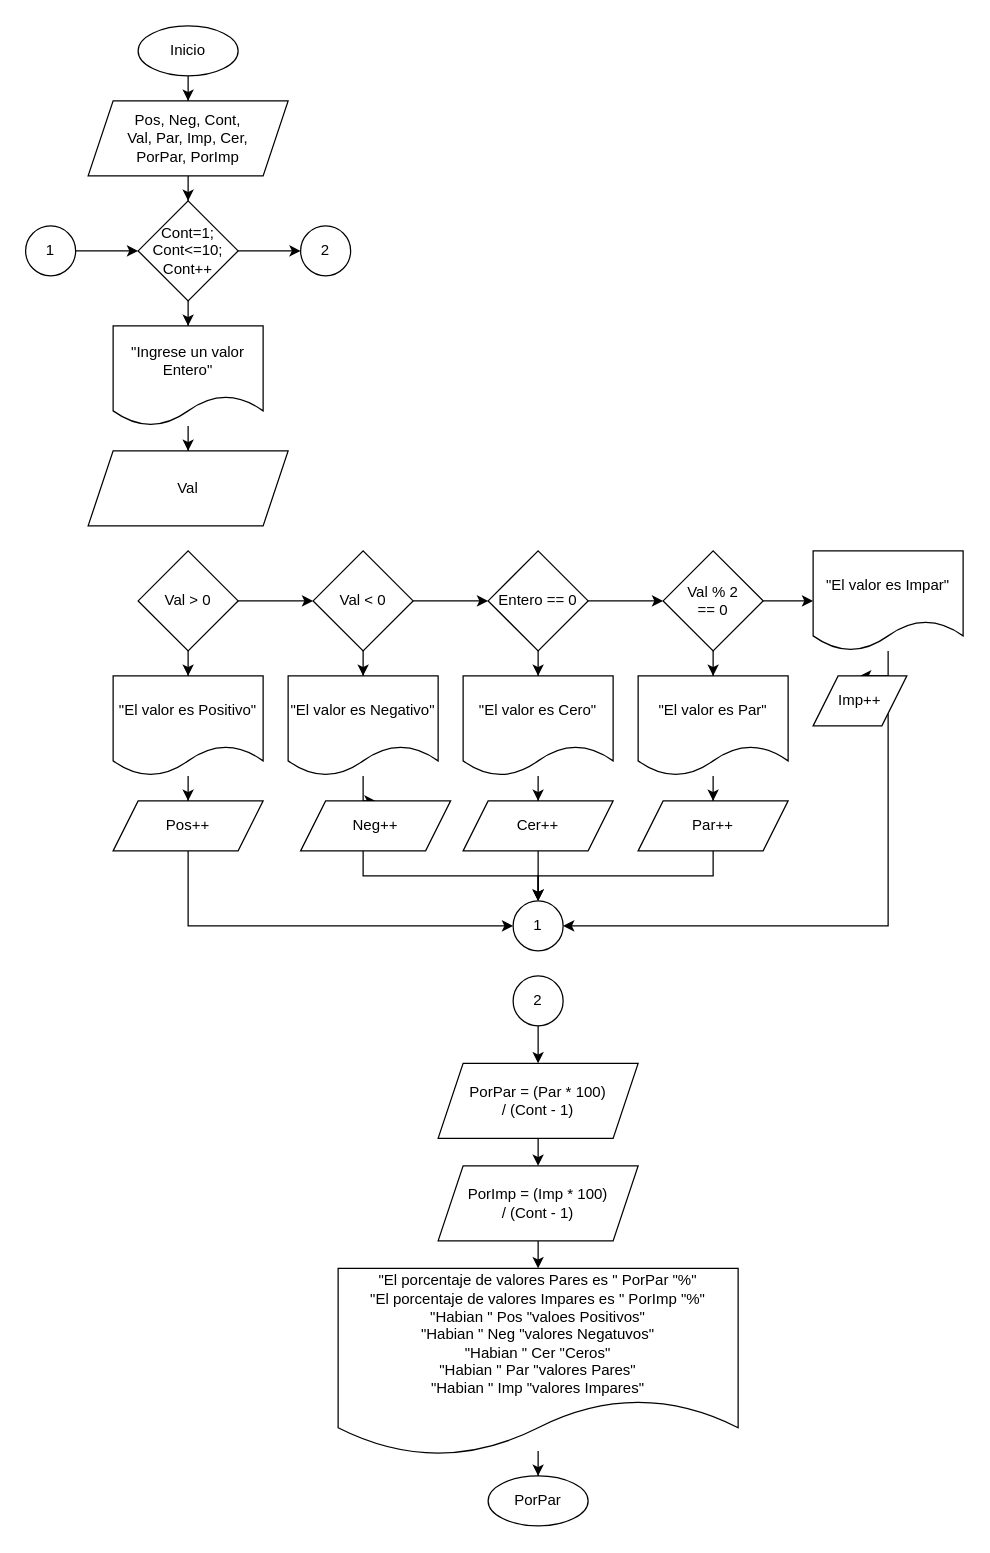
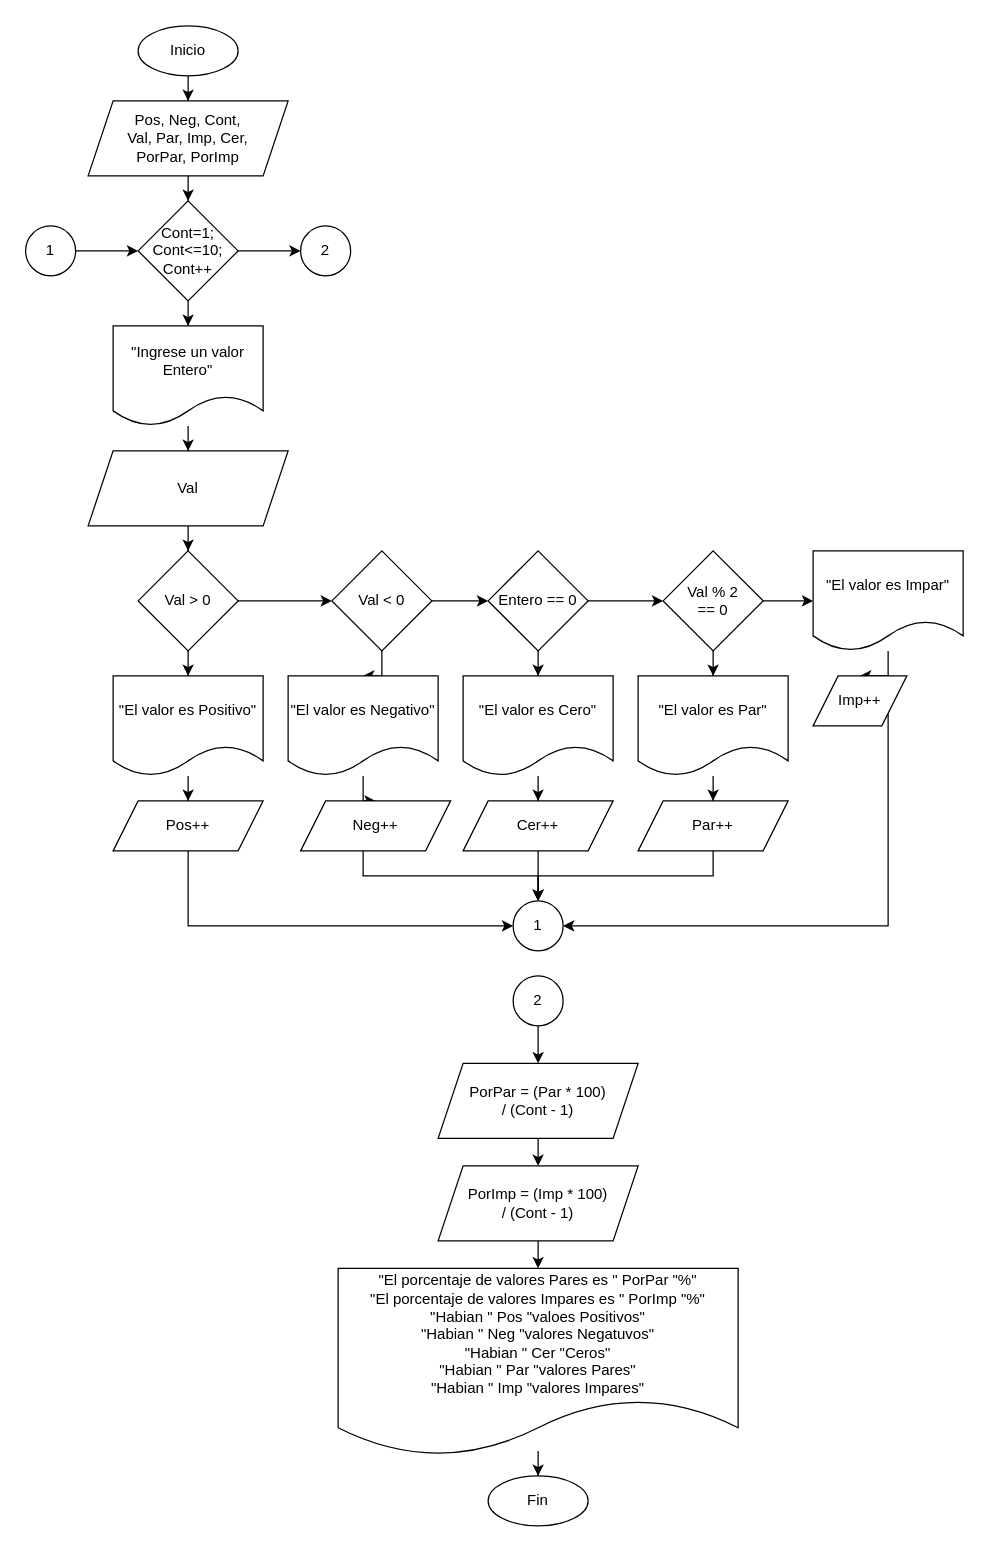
edge "Val" -> "Val > 0": added
node "Val < 0": moved (363, 601) -> (382, 601)
node "PorPar": label "PorPar" -> "Fin"
